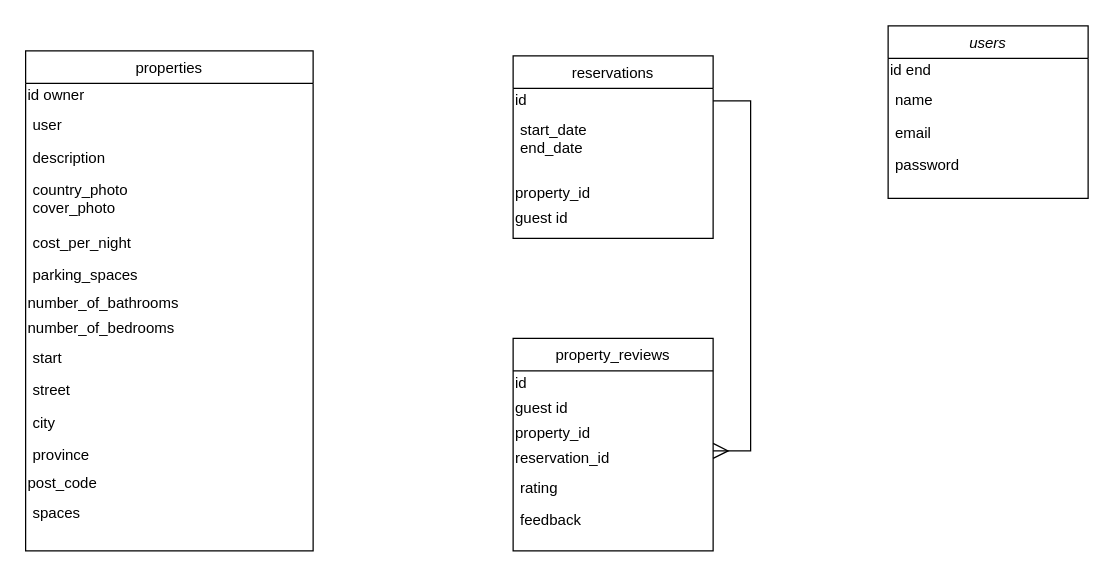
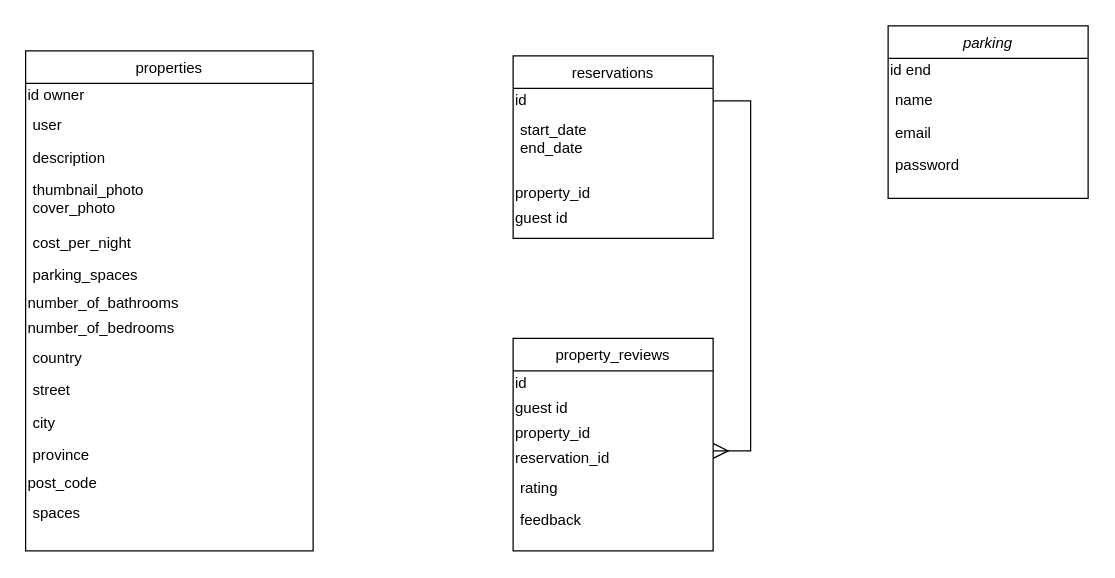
node "users": label "users" -> "parking"
node "country_photo cover_photo": label "country_photo cover_photo" -> "thumbnail_photo cover_photo"
node "start": label "start" -> "country"
